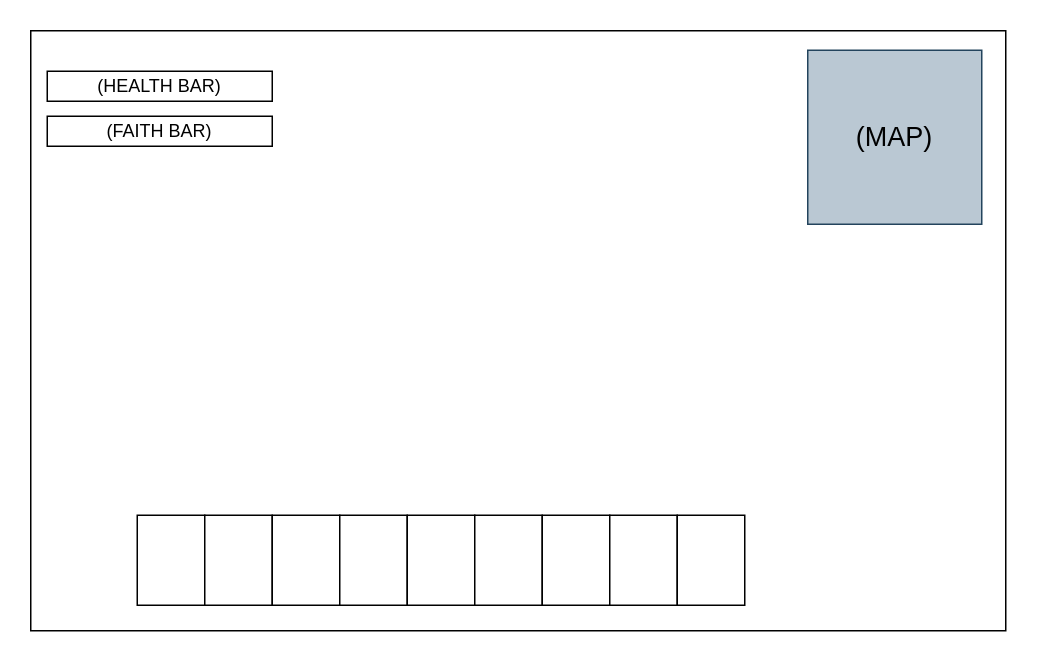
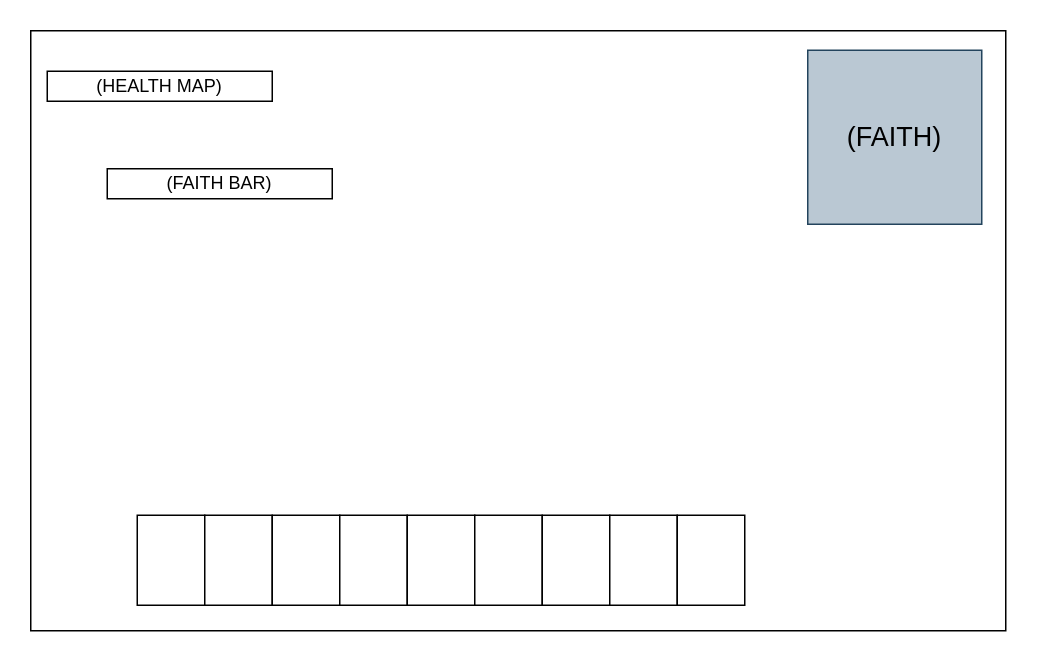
node "(HEALTH BAR)": label "(HEALTH BAR)" -> "(HEALTH MAP)"
node "(FAITH BAR)": moved (160, 131) -> (220, 184)
node "(MAP)": label "(MAP)" -> "(FAITH)"
